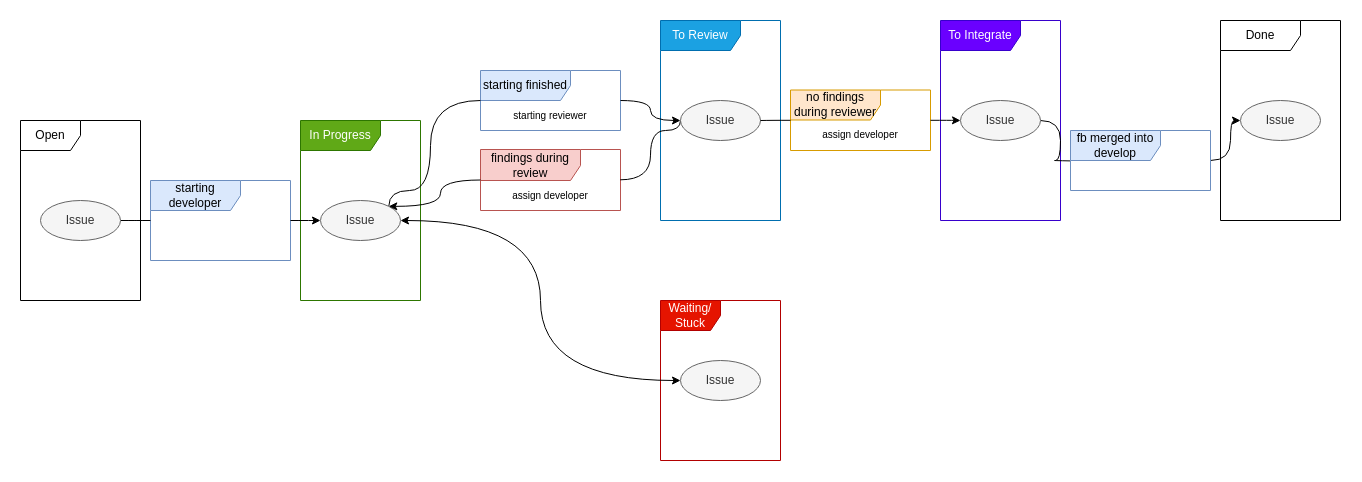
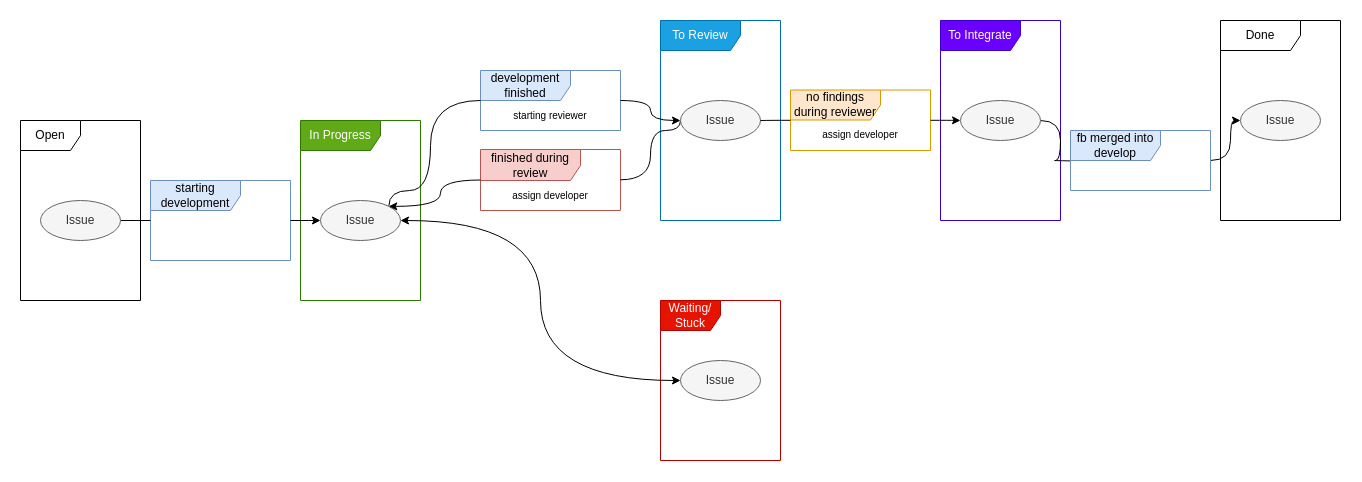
node "starting finished": label "starting finished" -> "development finished"
node "findings during review": label "findings during review" -> "finished during review"
node "starting developer": label "starting developer" -> "starting development"
